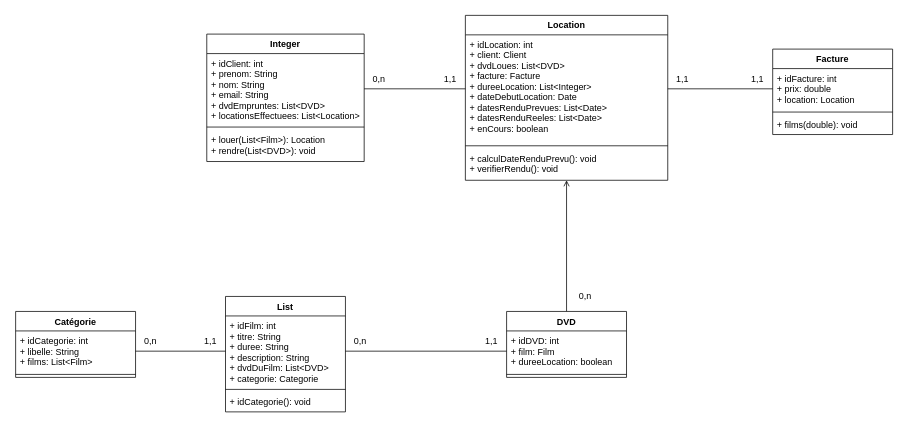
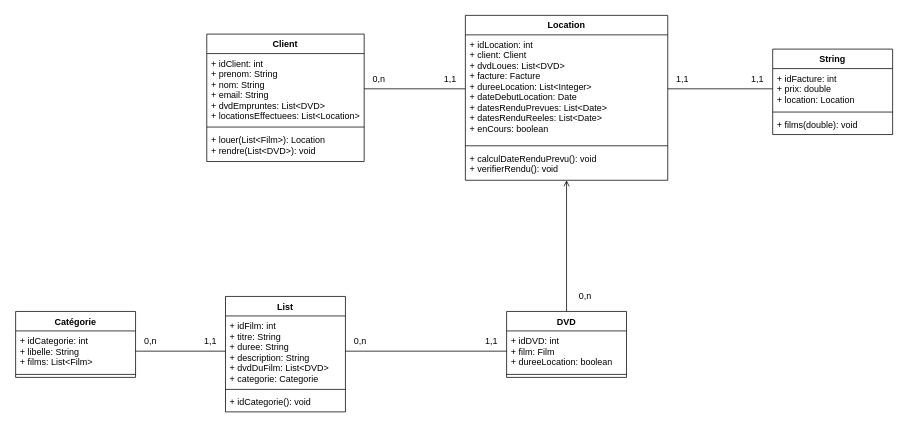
node "Integer": label "Integer" -> "Client"
node "Facture": label "Facture" -> "String"
